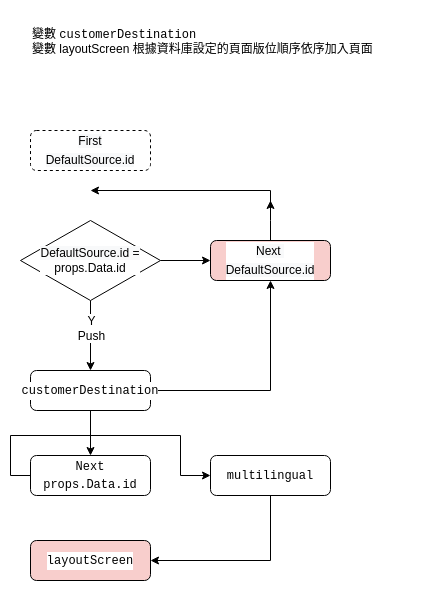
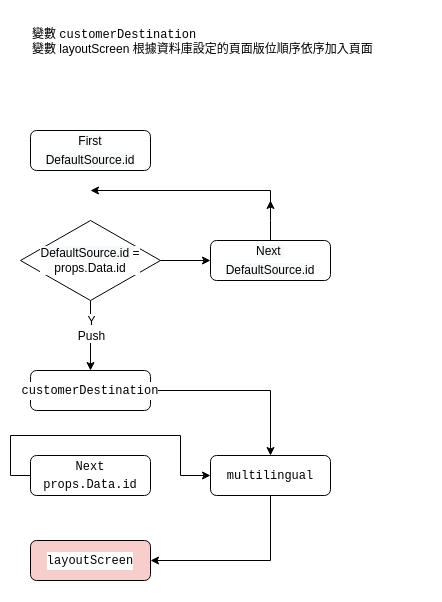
node "First DefaultSource.id": style dashed -> solid
node "Next DefaultSource.id": fillcolor #f8cecc -> #ffffff
edge "customerDestination" -> "Next DefaultSource.id": now "customerDestination" -> "multilingual"
edge "customerDestination" -> "Next props.Data.id": removed
